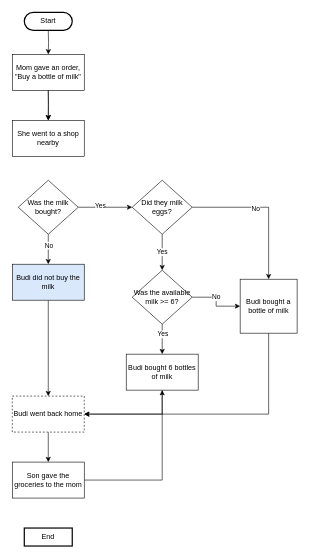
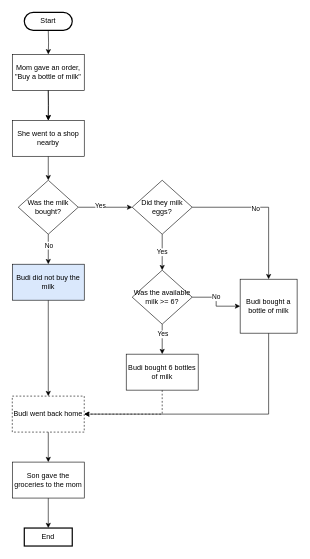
edge "She went to a shop nearby" -> "Was the milk bought?": added
edge "Budi bought 6 bottles of milk" -> "Budi went back home": style solid -> dashed
edge "Son gave the groceries to the mom" -> "Budi bought 6 bottles of milk": now "Son gave the groceries to the mom" -> "End"
